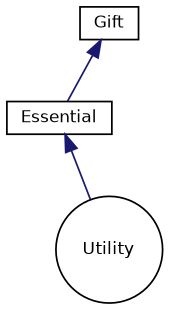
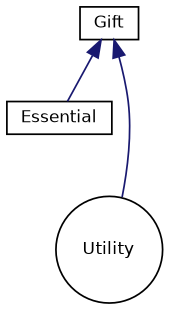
edge "Utility" -> "Essential": now "Utility" -> "Gift"
